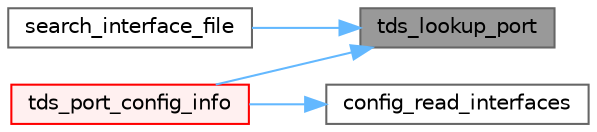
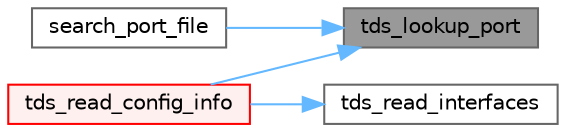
node "search_interface_file": label "search_interface_file" -> "search_port_file"
node "tds_port_config_info": label "tds_port_config_info" -> "tds_read_config_info"
node "config_read_interfaces": label "config_read_interfaces" -> "tds_read_interfaces"
